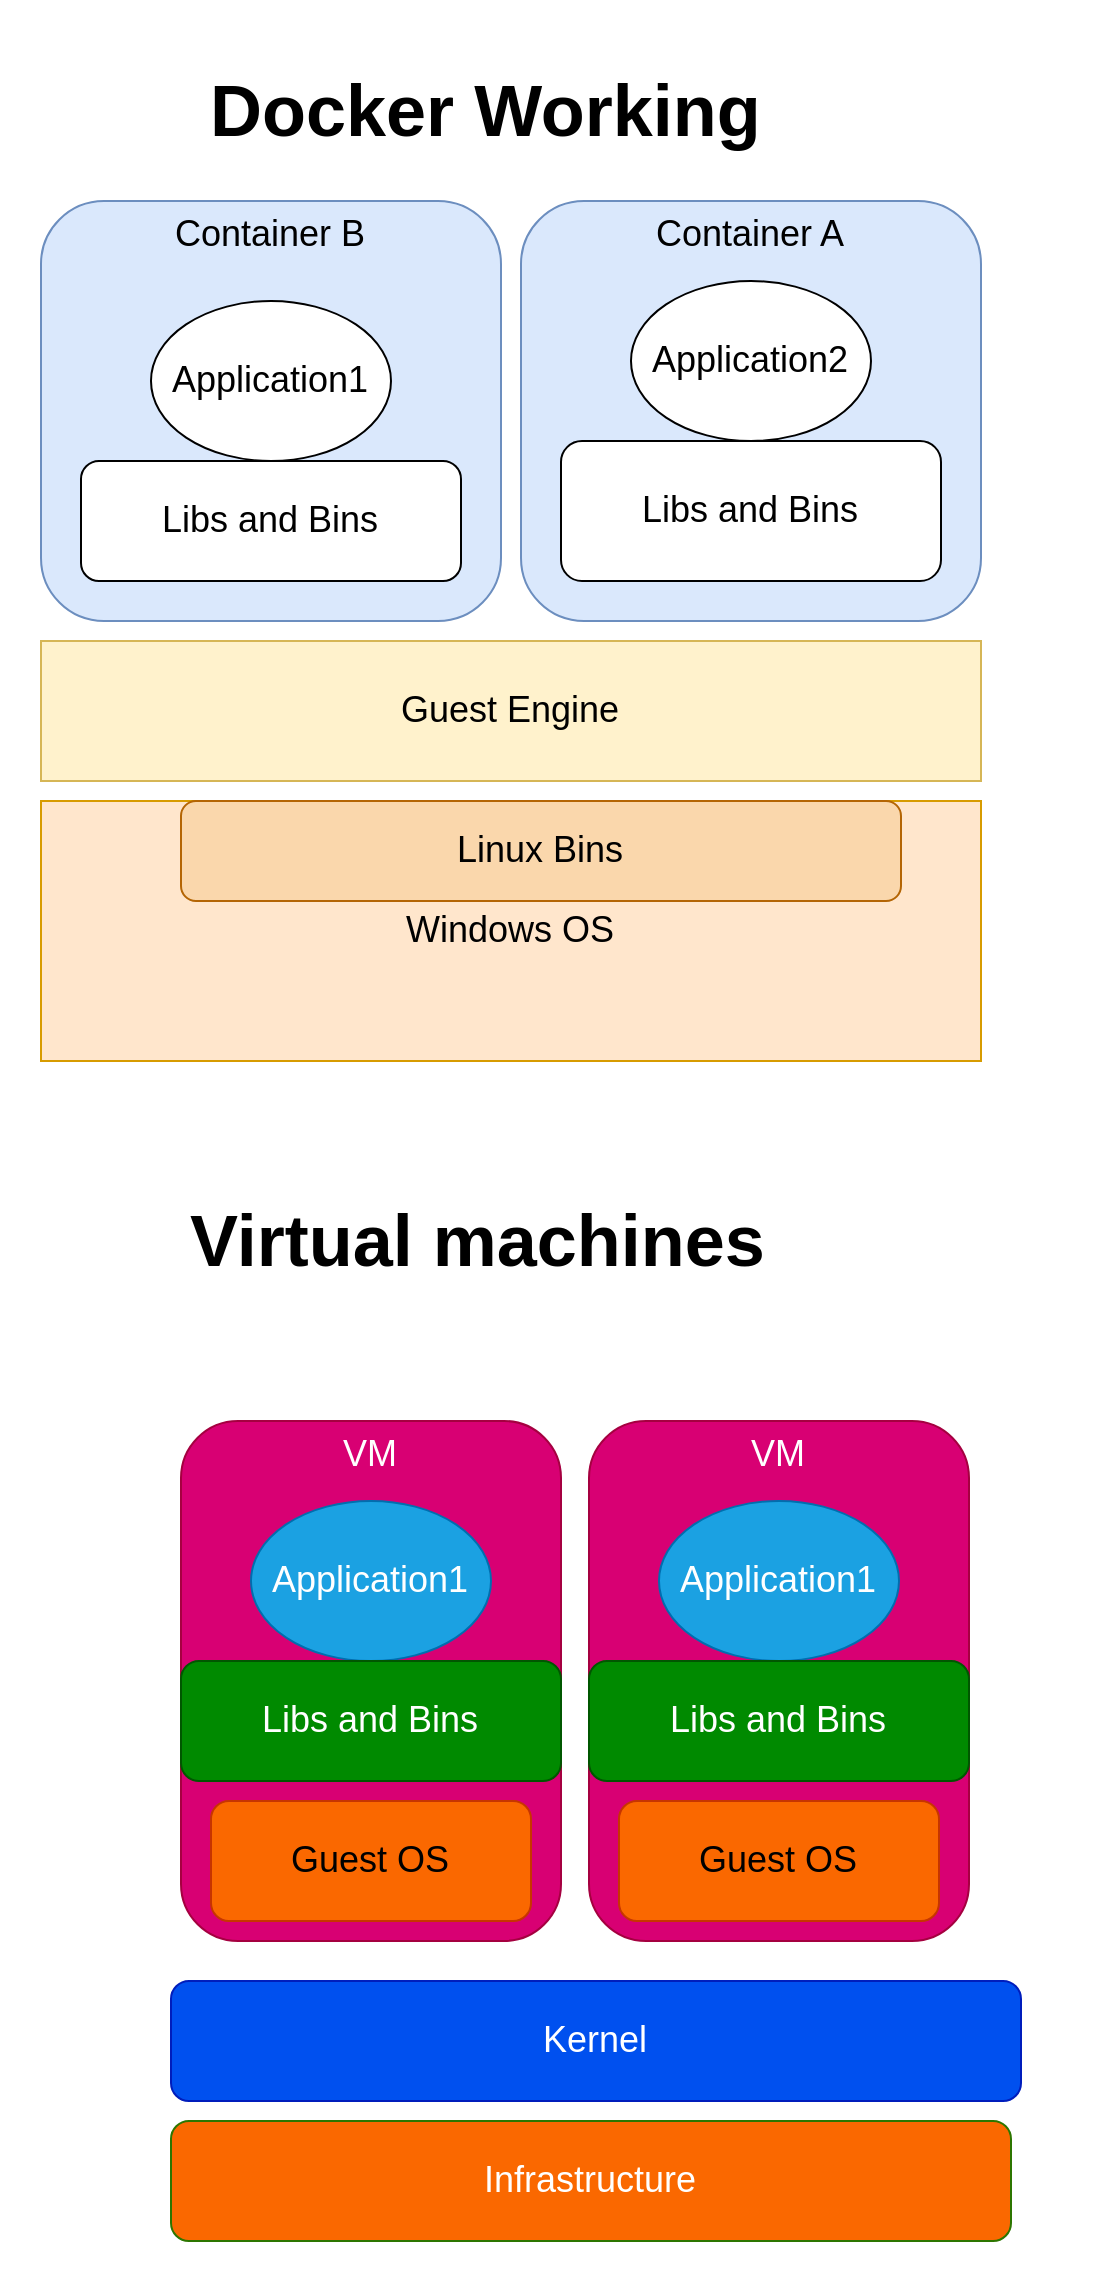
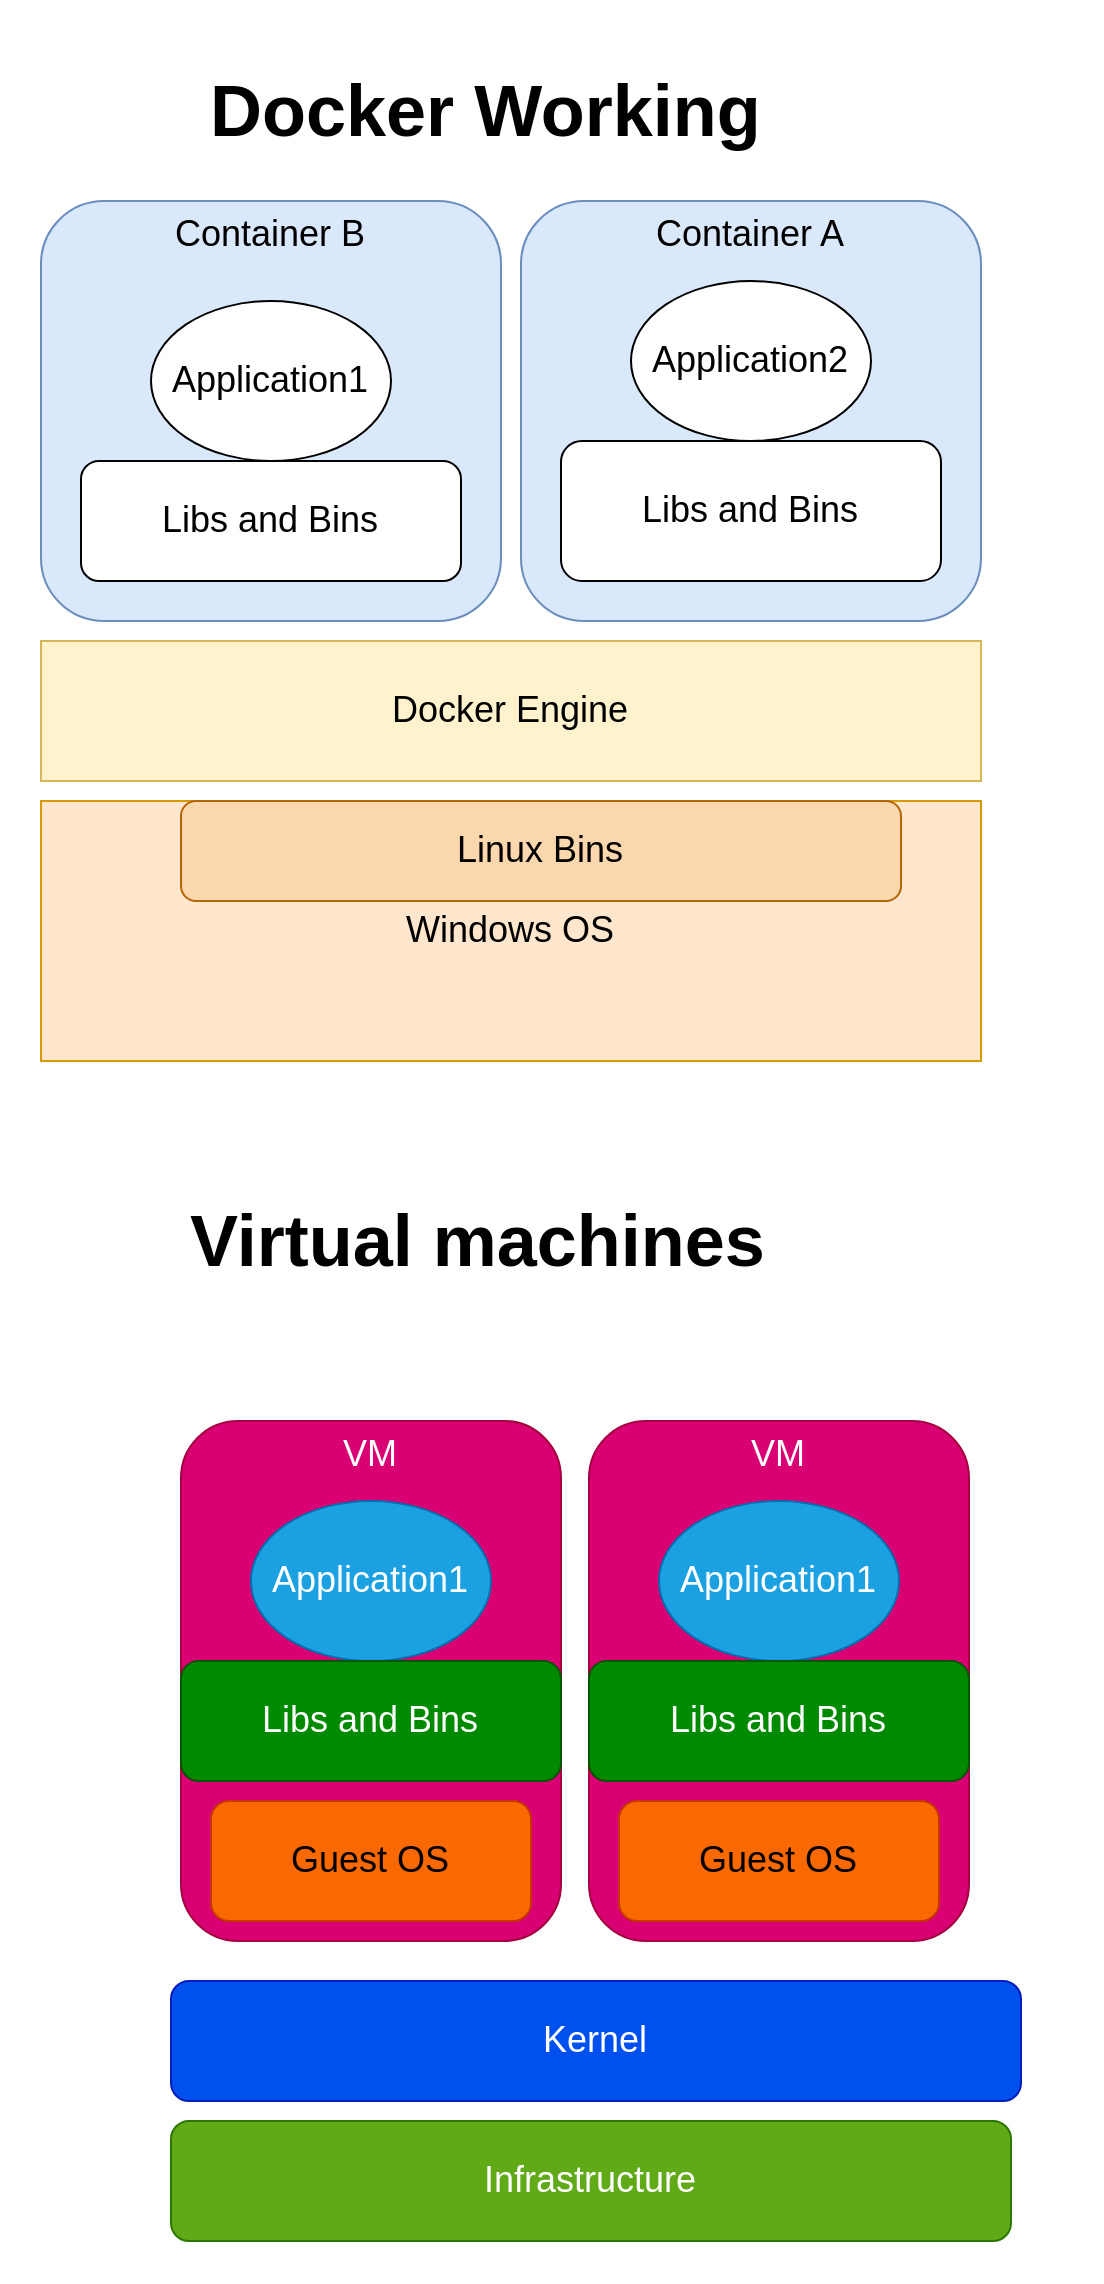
node "Guest Engine": label "Guest Engine" -> "Docker Engine"
node "Infrastructure": fillcolor #fa6800 -> #60a917
